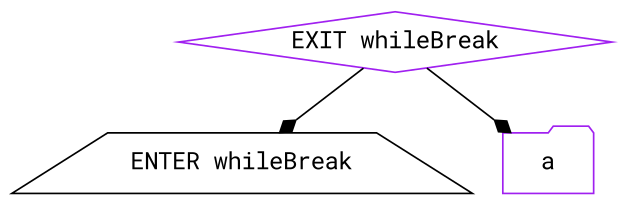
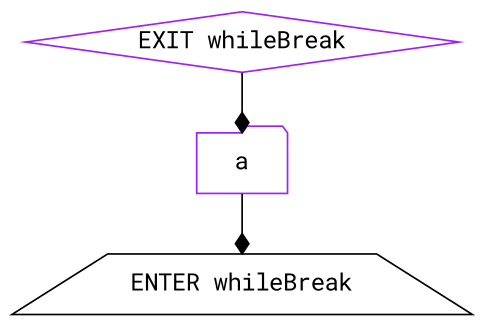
edge "EXIT whileBreak" -> "ENTER whileBreak": now "a" -> "ENTER whileBreak"
